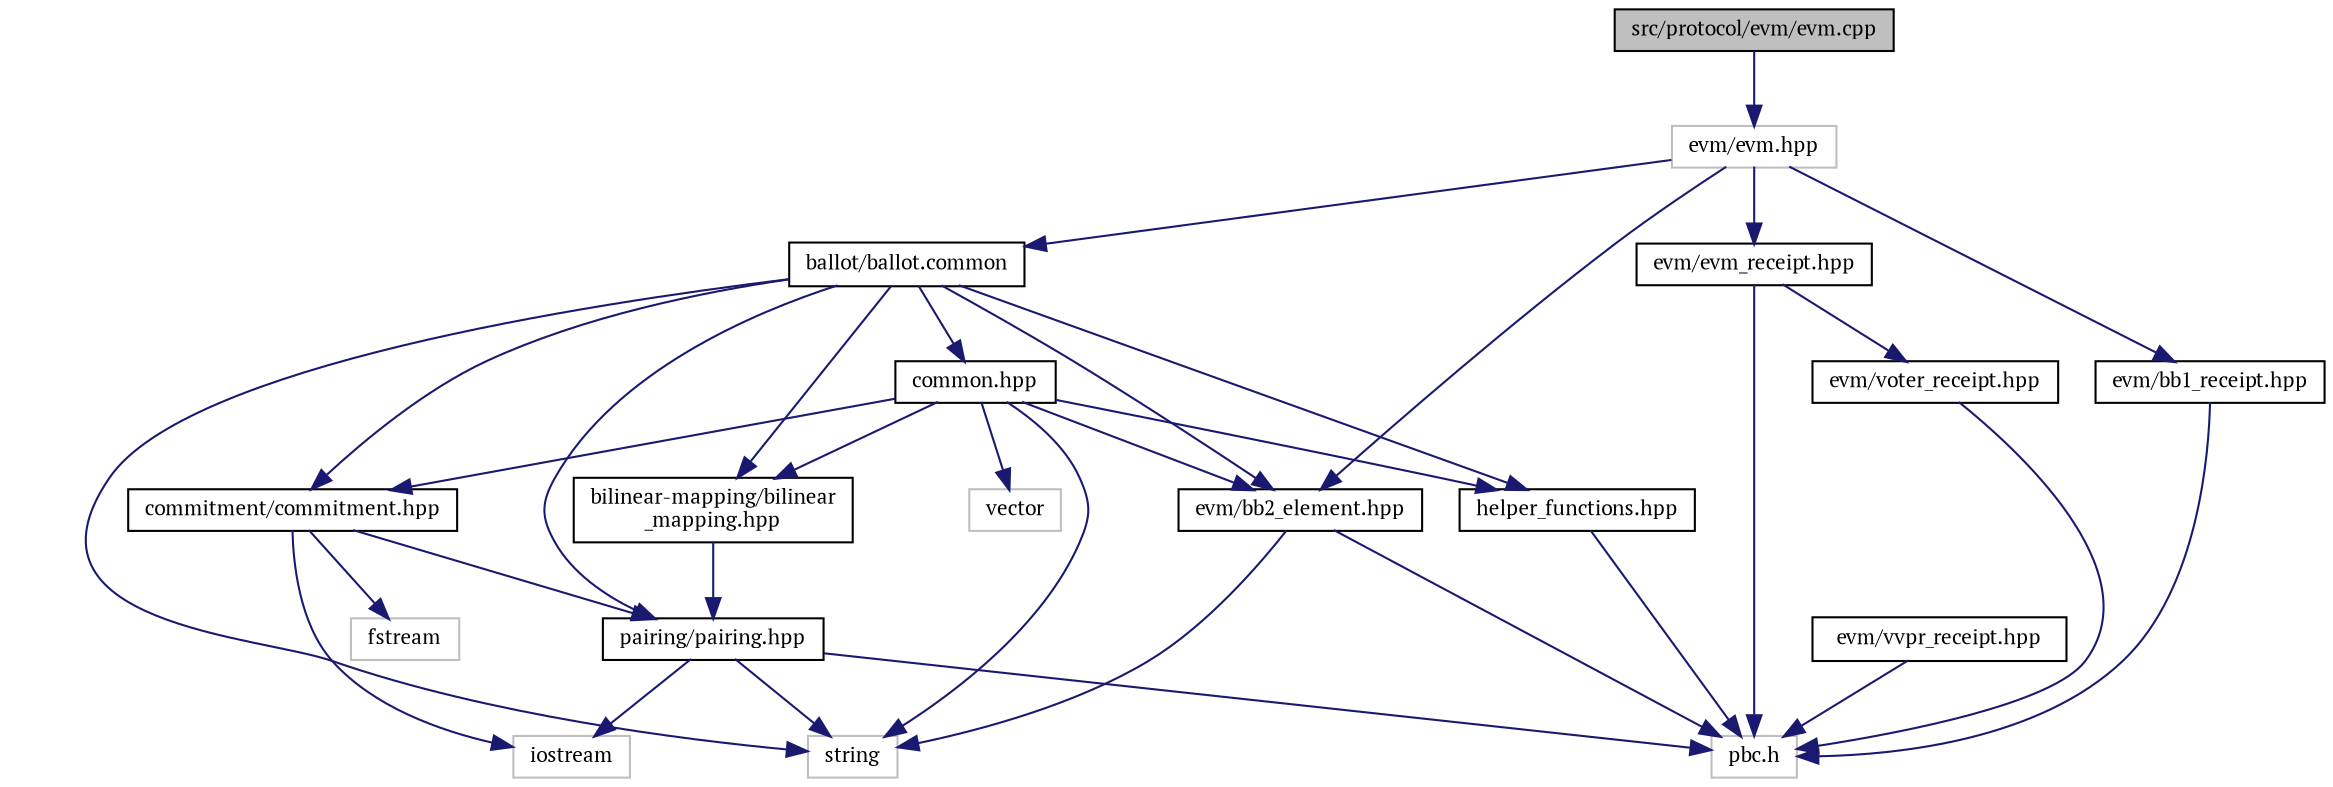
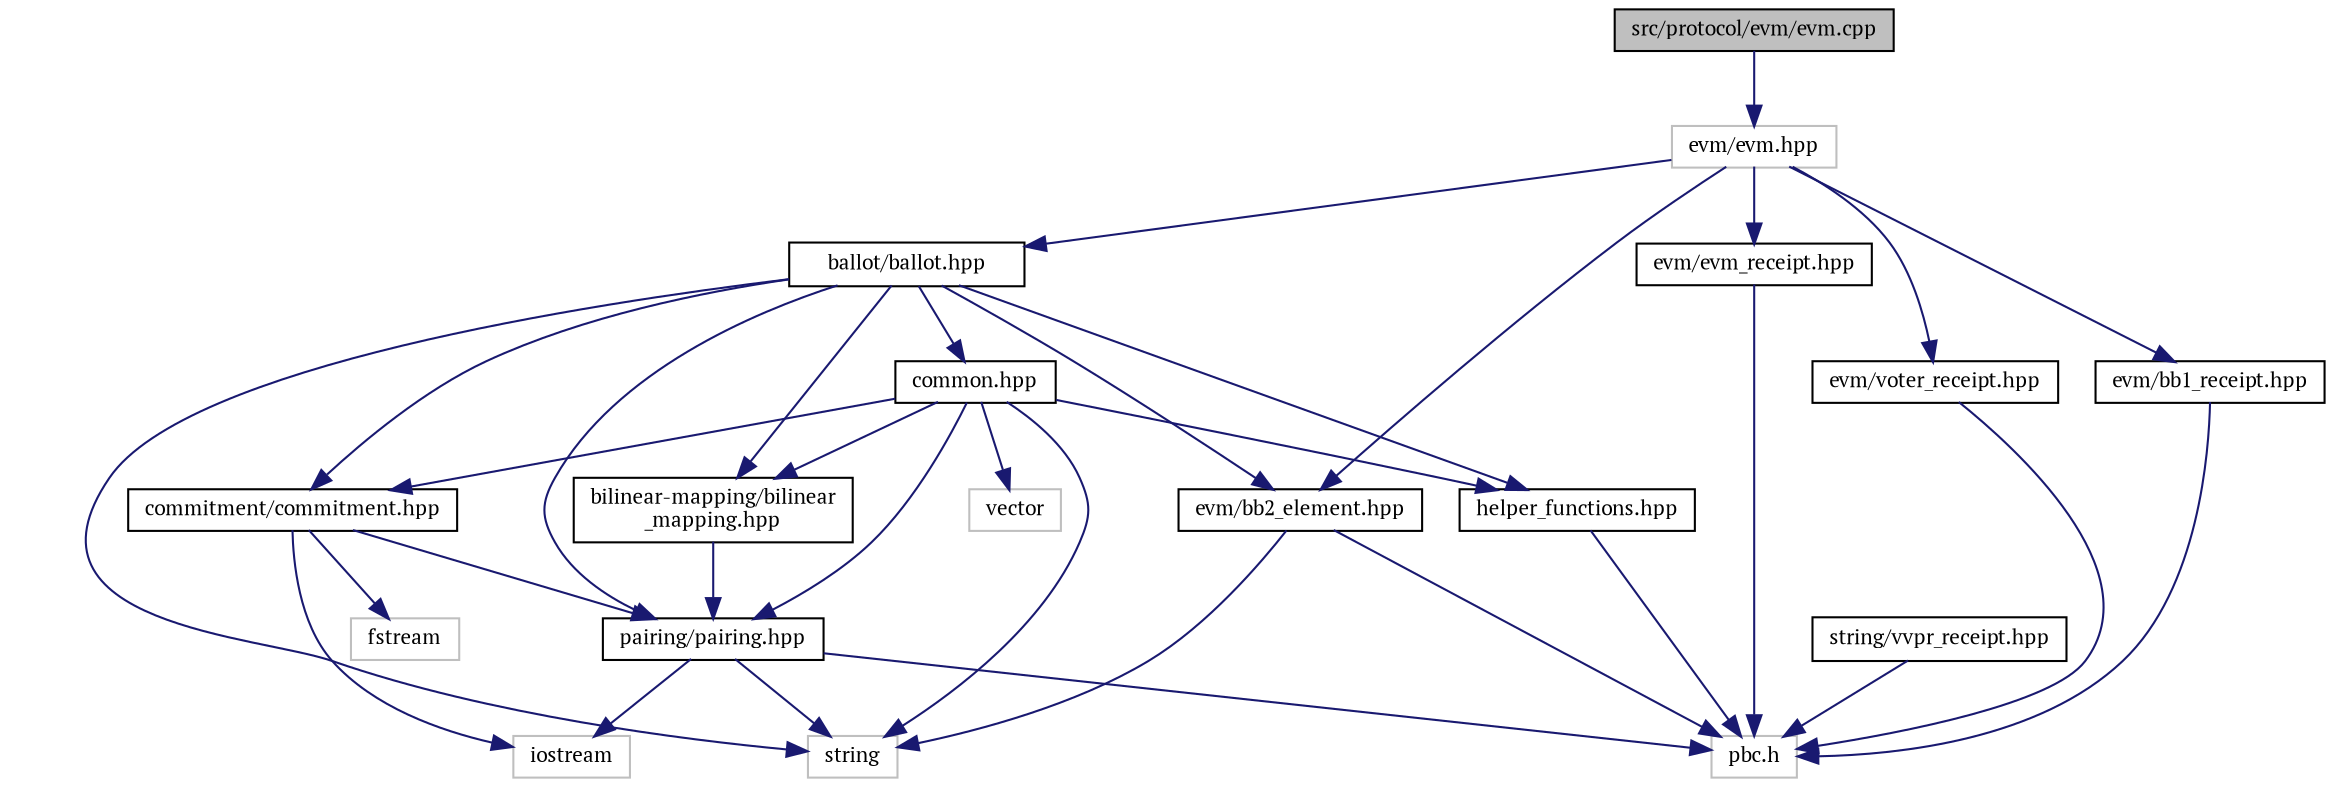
node "ballot/ballot.common": label "ballot/ballot.common" -> "ballot/ballot.hpp"
edge "evm/evm_receipt.hpp" -> "evm/voter_receipt.hpp": now "evm/evm.hpp" -> "evm/voter_receipt.hpp"
edge "common.hpp" -> "evm/bb2_element.hpp": now "common.hpp" -> "pairing/pairing.hpp"
node "evm/vvpr_receipt.hpp": label "evm/vvpr_receipt.hpp" -> "string/vvpr_receipt.hpp"
